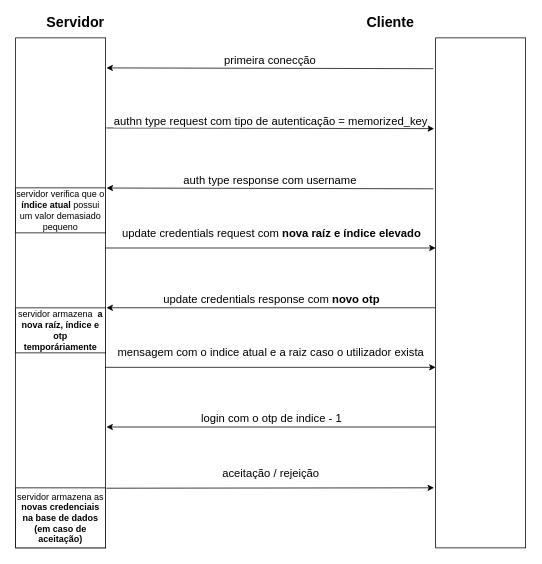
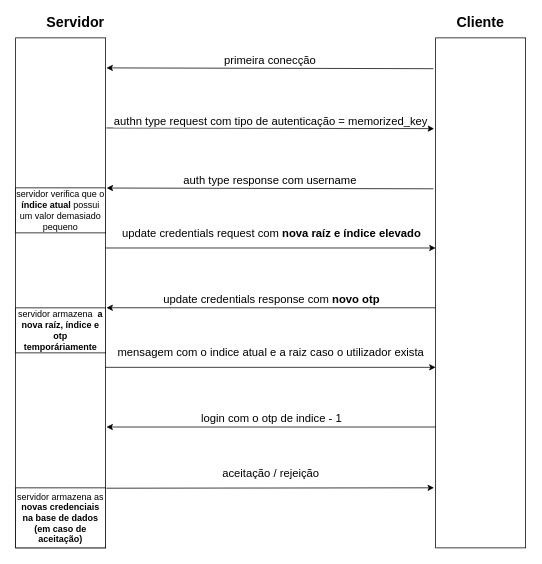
node "Cliente": moved (390, 23) -> (480, 23)
